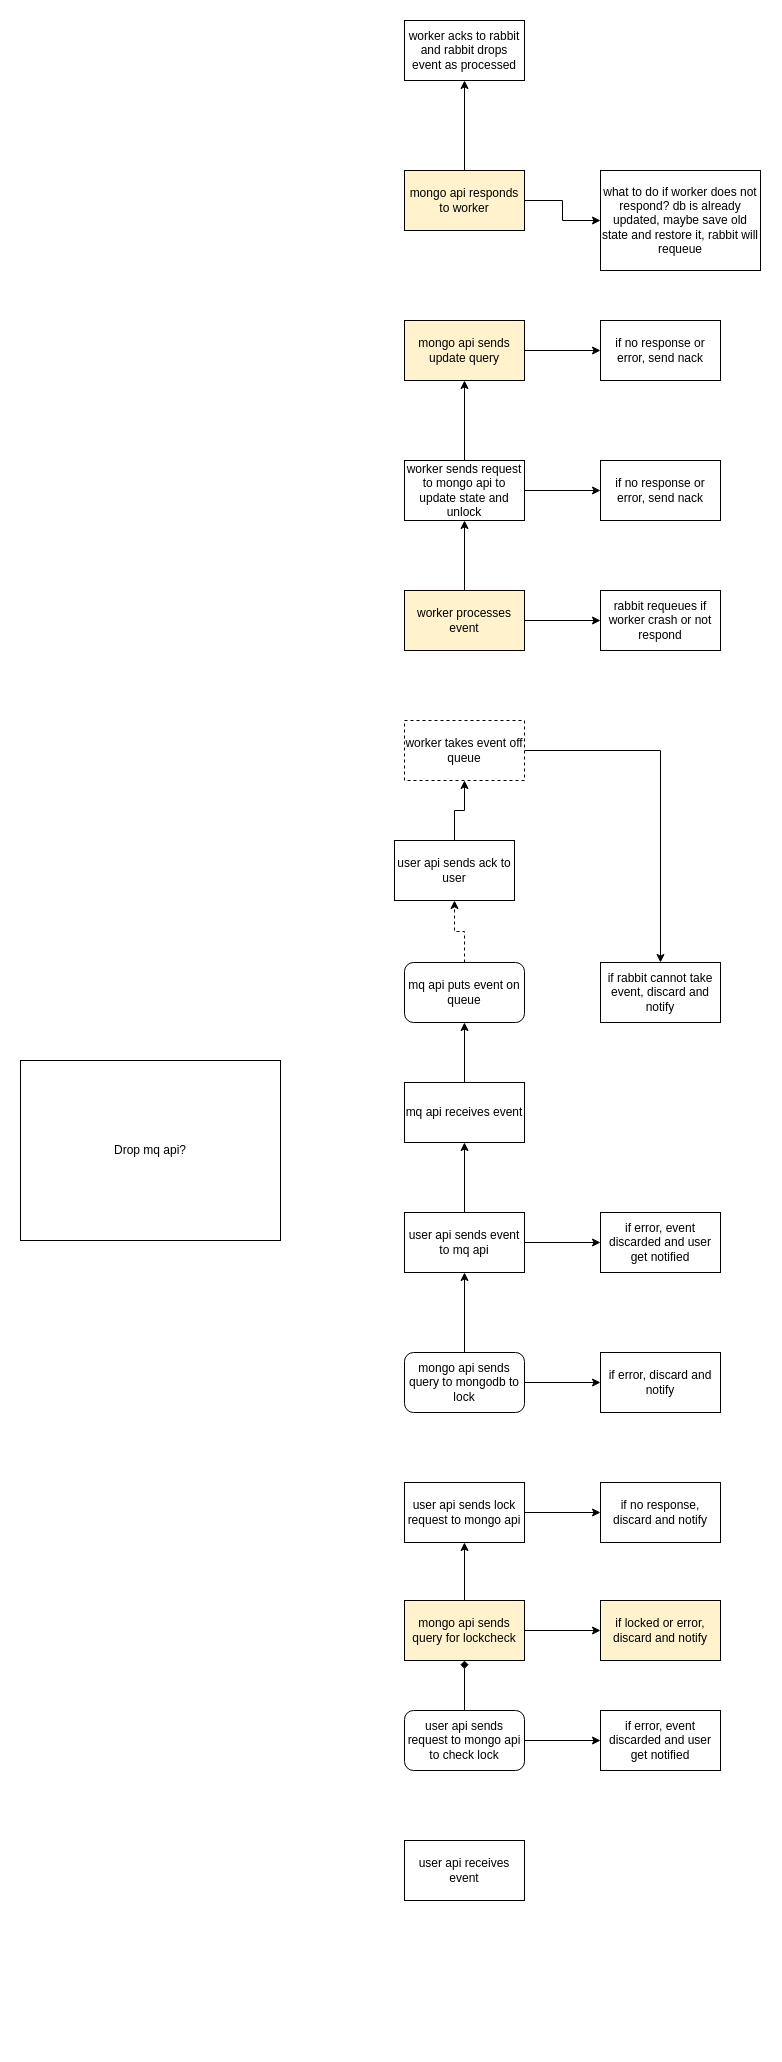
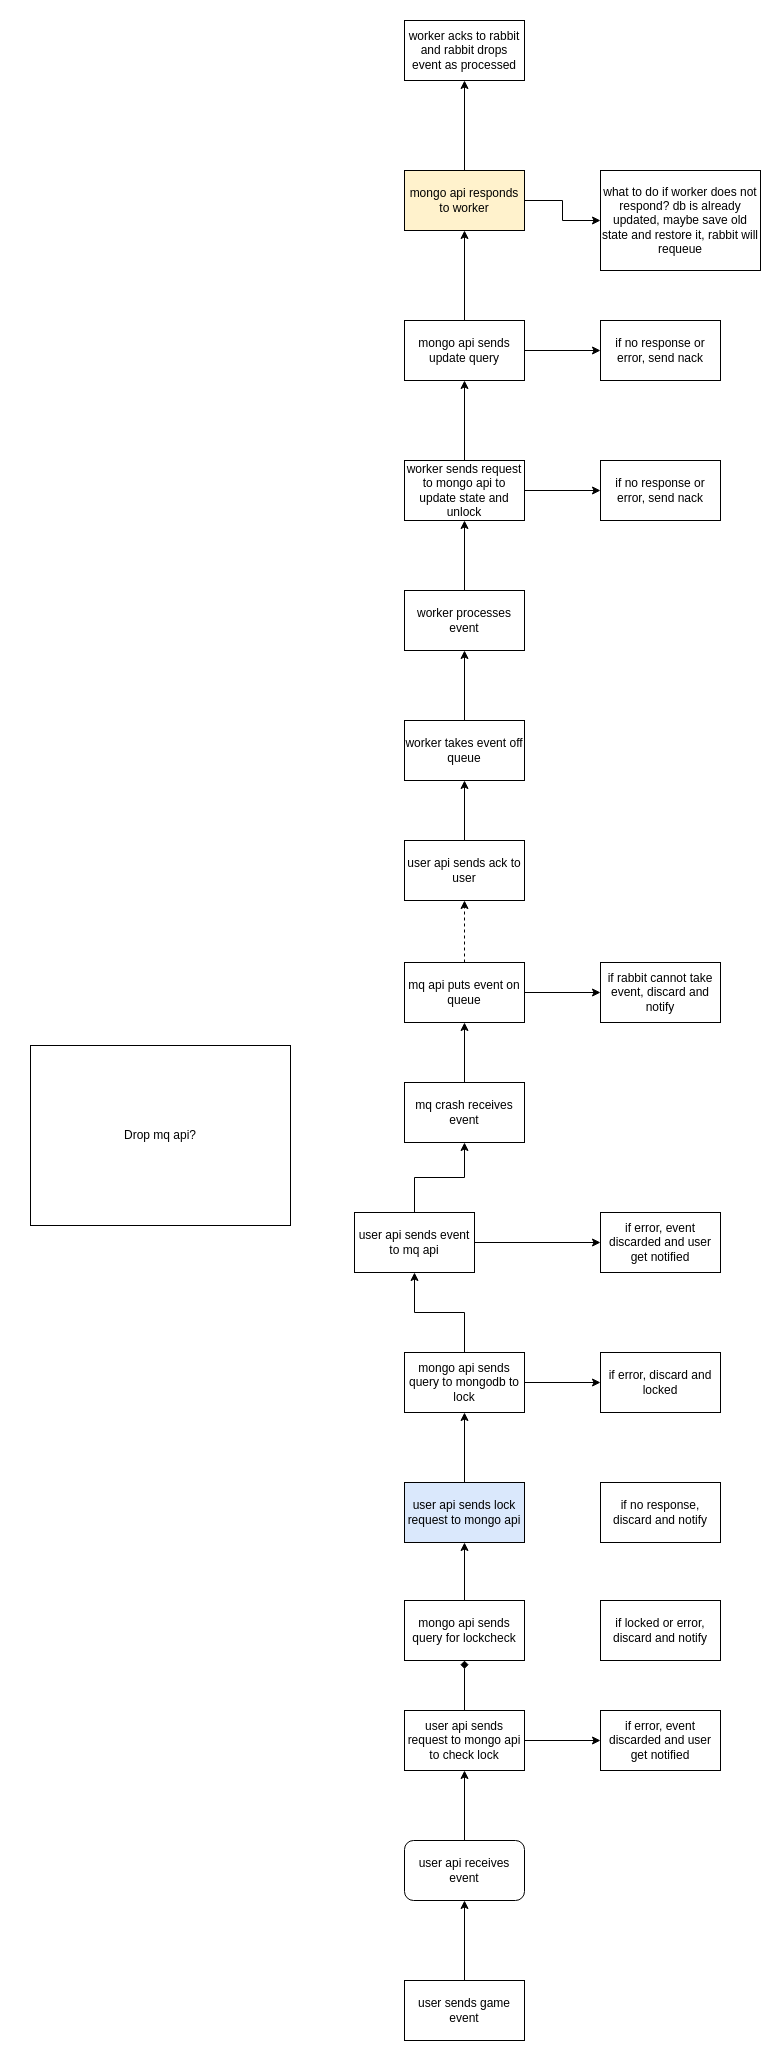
edge "mongo api sends update query" -> "mongo api responds to worker": added
node "mongo api sends update query": fillcolor #fff2cc -> #ffffff
node "worker processes event": fillcolor #fff2cc -> #ffffff
edge "worker processes event" -> "rabbit requeues if worker crash or not respond": removed
node "rabbit requeues if worker crash or not respond": removed
node "worker takes event off queue": style dashed -> solid
edge "worker takes event off queue" -> "if rabbit cannot take event, discard and notify": now "worker takes event off queue" -> "worker processes event"
node "user api sends ack to user": moved (455, 871) -> (465, 871)
node "mq api puts event on queue": shape rounded rectangle -> rectangle
edge "mq api puts event on queue" -> "if rabbit cannot take event, discard and notify": added
node "mq api receives event": label "mq api receives event" -> "mq crash receives event"
node "Drop mq api?": moved (151, 1151) -> (161, 1136)
node "user api sends event to mq api": moved (465, 1243) -> (415, 1243)
node "mongo api sends query to mongodb to lock": shape rounded rectangle -> rectangle
node "if error, discard and notify": label "if error, discard and notify" -> "if error, discard and locked"
edge "user api sends lock request to mongo api" -> "mongo api sends query to mongodb to lock": added
node "user api sends lock request to mongo api": fillcolor #ffffff -> #dae8fc
edge "user api sends lock request to mongo api" -> "if no response, discard and notify": removed
node "mongo api sends query for lockcheck": fillcolor #fff2cc -> #ffffff
edge "mongo api sends query for lockcheck" -> "if locked or error, discard and notify": removed
node "if locked or error, discard and notify": fillcolor #fff2cc -> #ffffff
node "user api sends request to mongo api to check lock": shape rounded rectangle -> rectangle
edge "user api receives event" -> "user api sends request to mongo api to check lock": added
node "user api receives event": shape rectangle -> rounded rectangle
edge "user sends game event" -> "user api receives event": added
node "user sends game event": added
